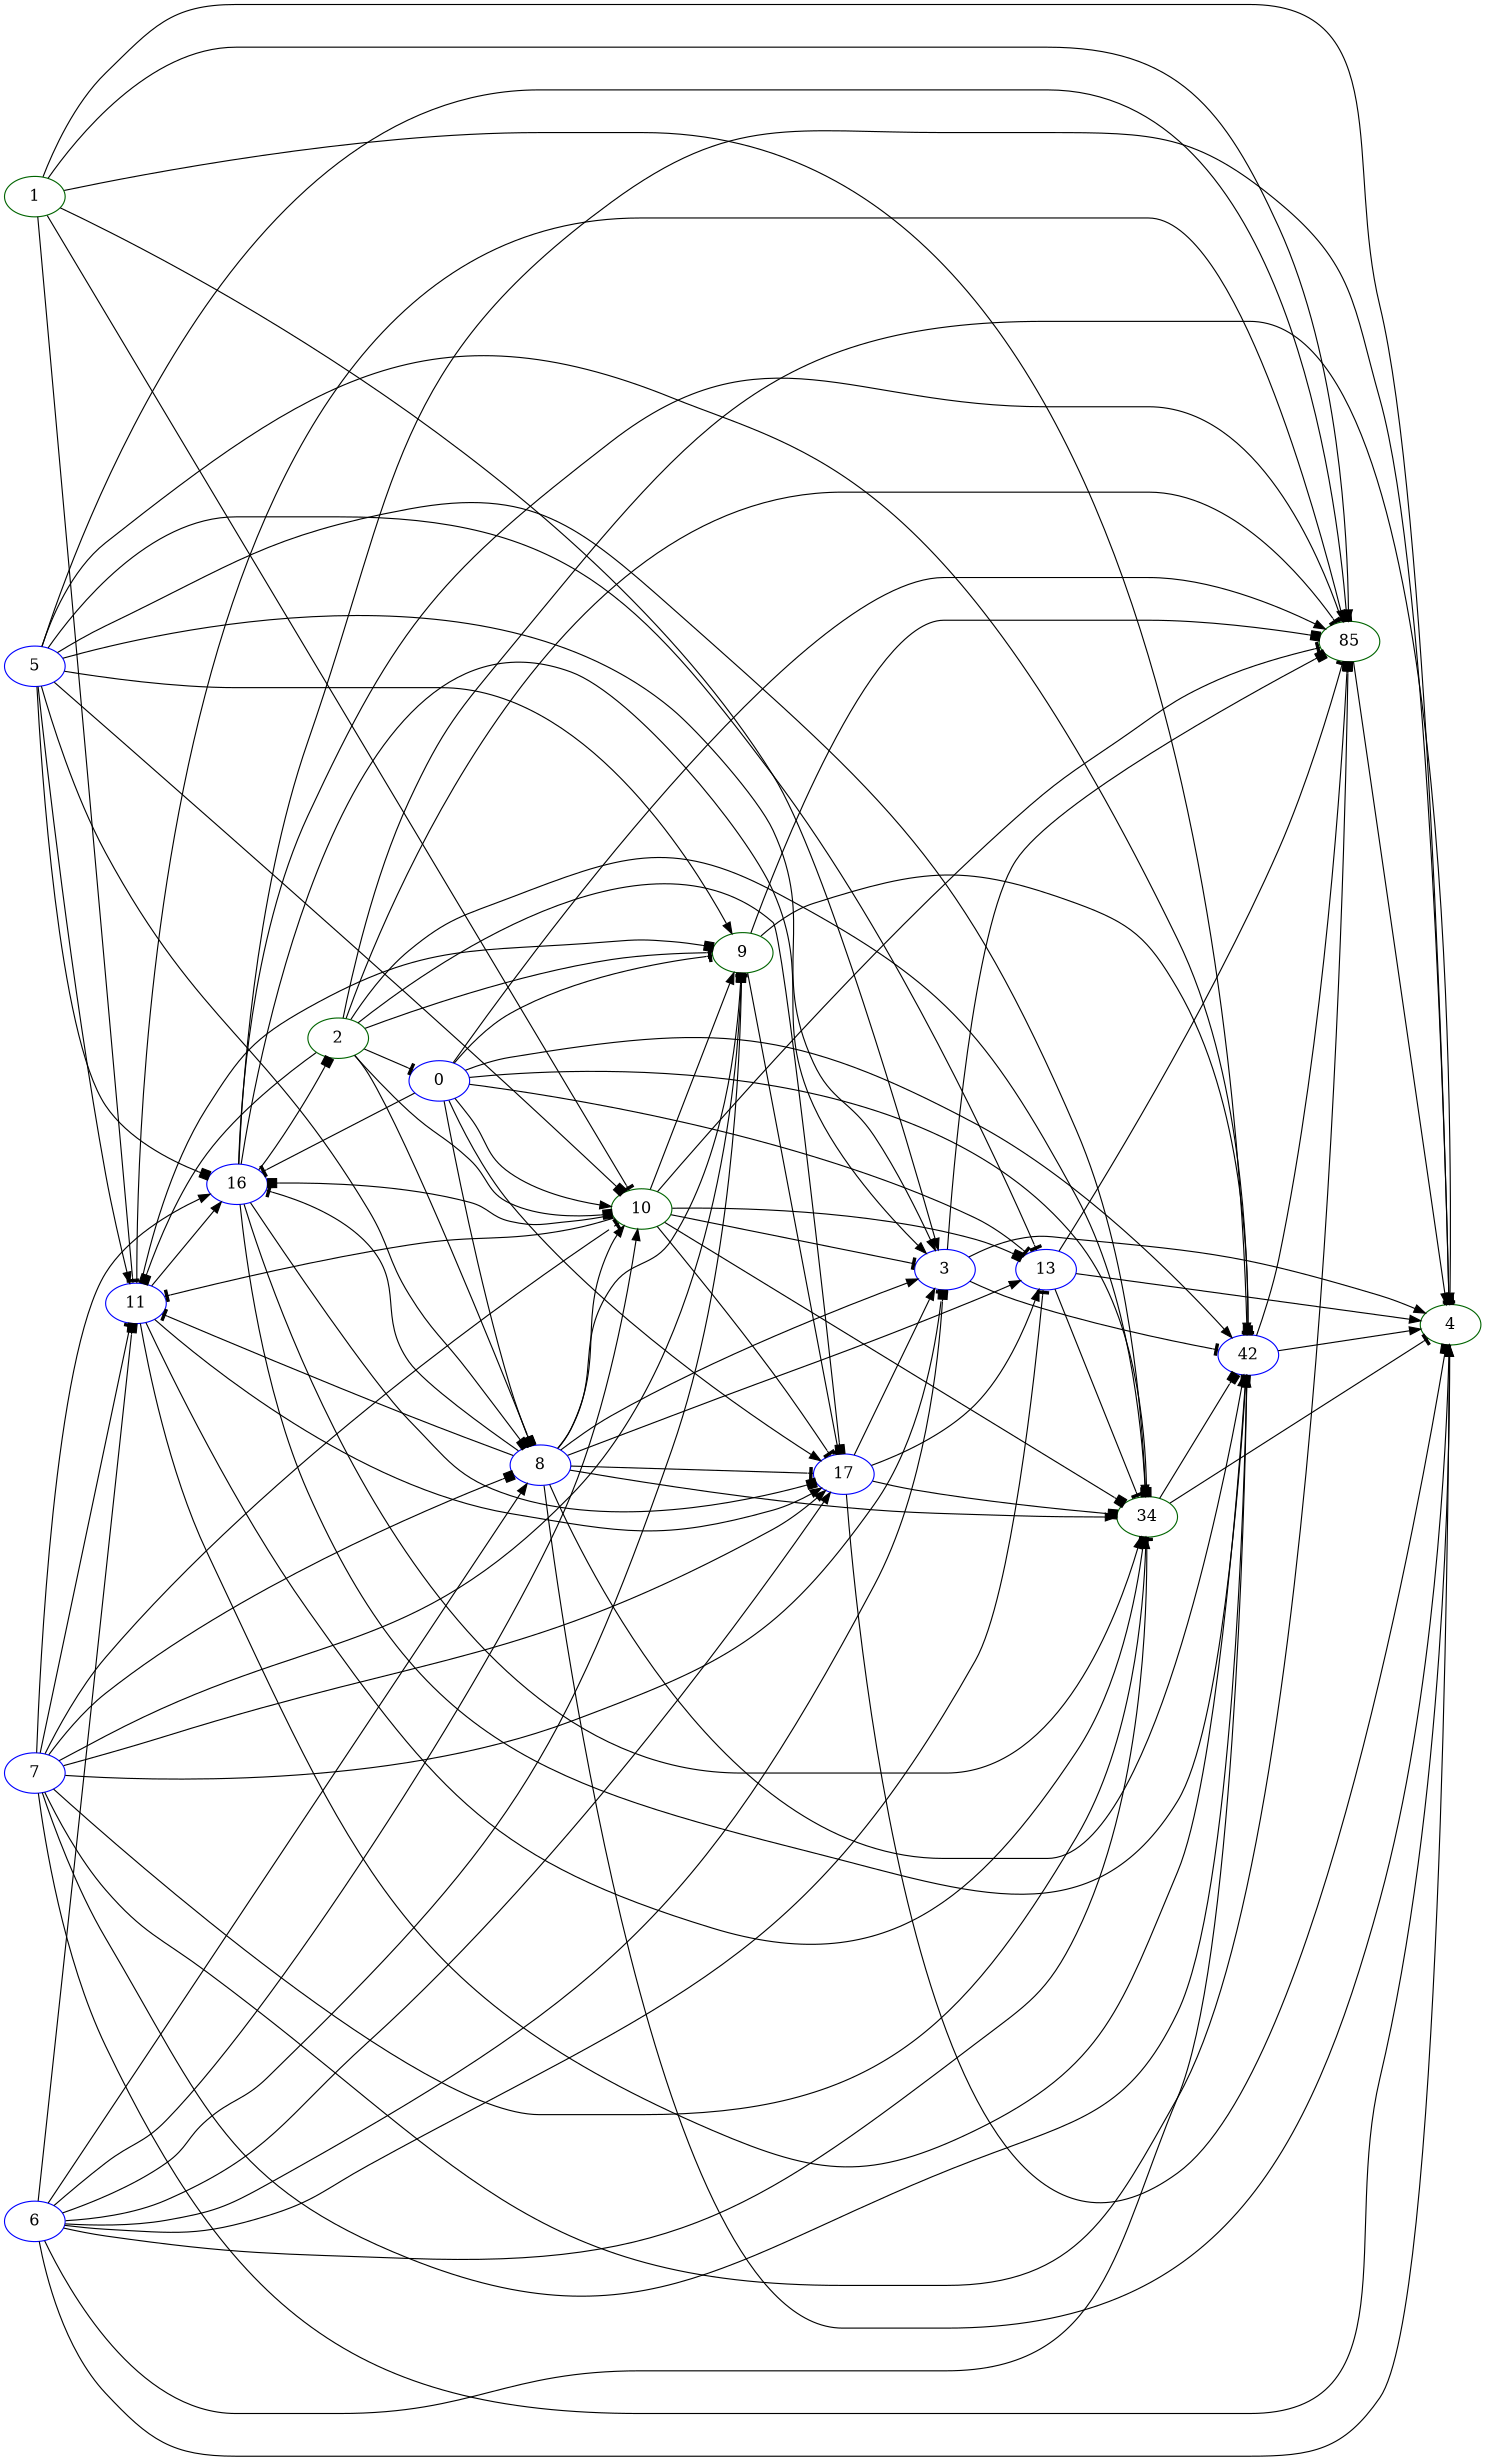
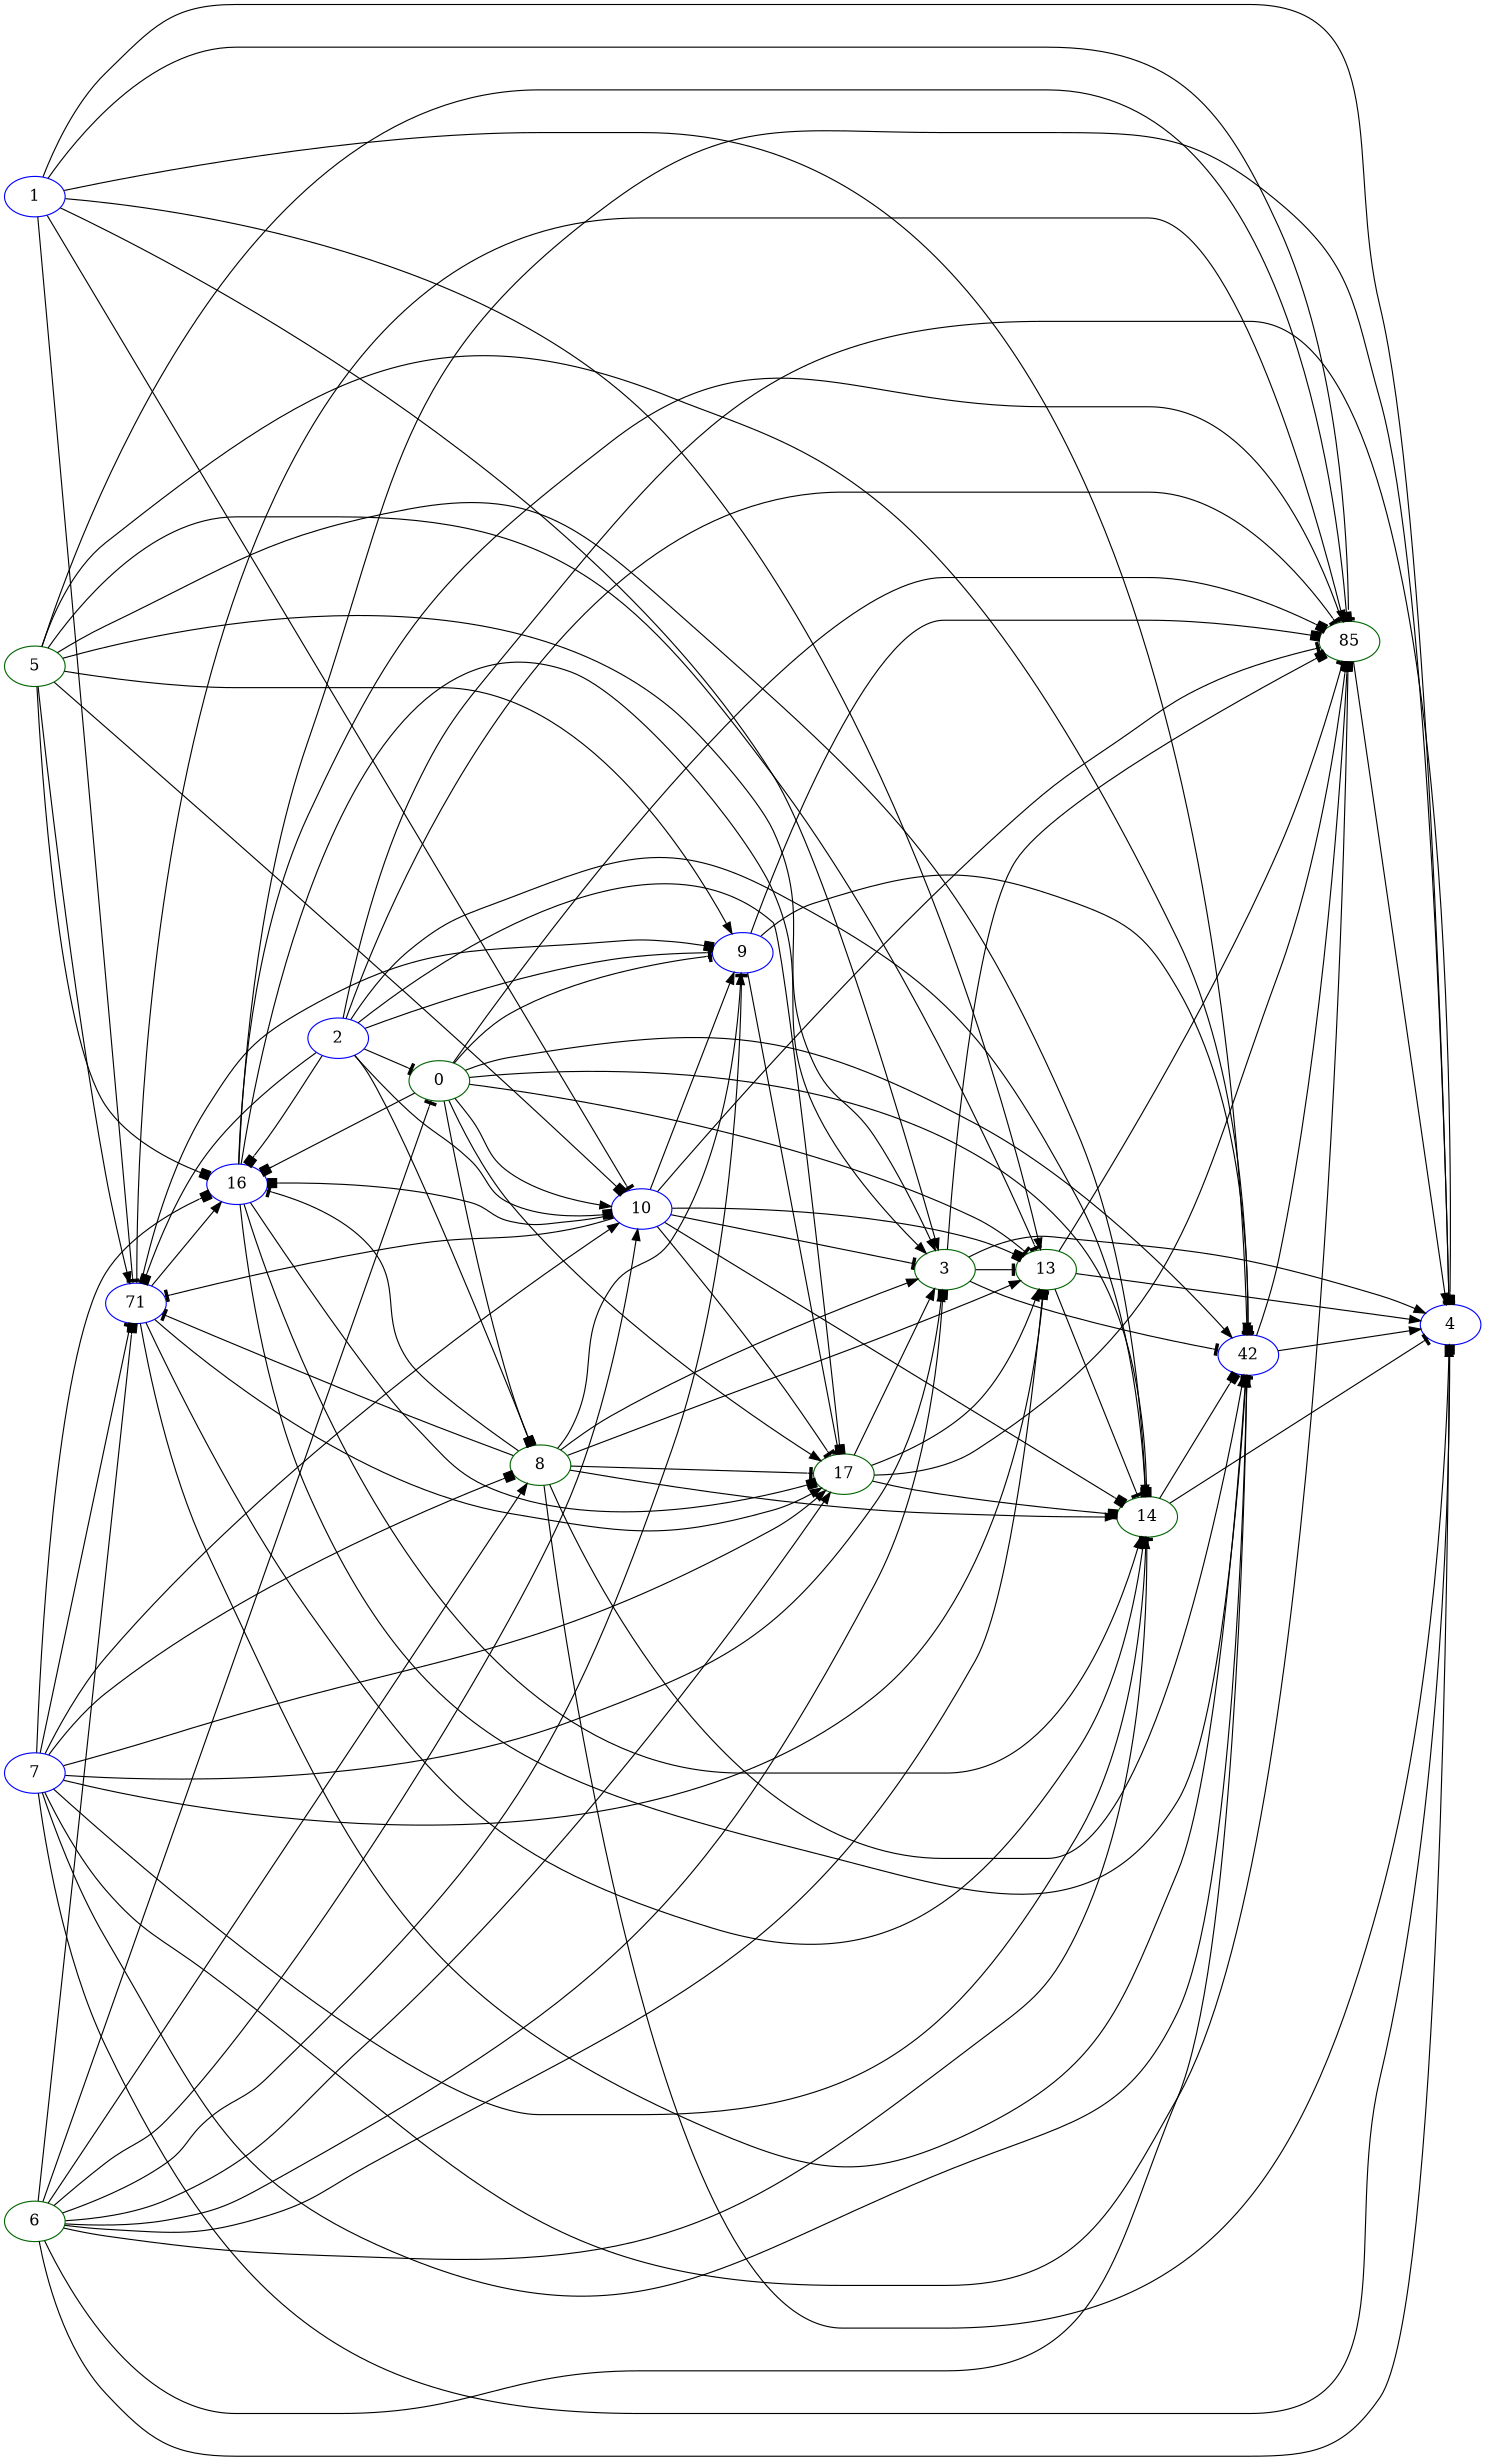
edge "1" -> "85": arrowhead normal -> tee
node "1": color darkgreen -> blue
edge "2" -> "4": arrowhead normal -> box
edge "1" -> "13": added
edge "0" -> "85": arrowhead normal -> box
node "5": color blue -> darkgreen
node "9": color darkgreen -> blue
edge "5" -> "8": removed
node "2": color darkgreen -> blue
node "0": color blue -> darkgreen
edge "16" -> "2": reversed
edge "0" -> "16": arrowhead tee -> box
node "10": color darkgreen -> blue
edge "8" -> "9": arrowhead box -> normal
node "3": color blue -> darkgreen
edge "3" -> "13": added
node "13": color blue -> darkgreen
node "11": label "11" -> "71"
edge "8" -> "10": removed
node "4": color darkgreen -> blue
edge "7" -> "16": arrowhead normal -> box
node "8": color blue -> darkgreen
node "17": color blue -> darkgreen
edge "7" -> "10": arrowhead tee -> normal
node "34": label "34" -> "14"
edge "7" -> "9": now "7" -> "13"
edge "6" -> "0": added
edge "7" -> "3": arrowhead tee -> normal
edge "17" -> "4": now "17" -> "85"
node "6": color blue -> darkgreen
edge "7" -> "42": arrowhead normal -> tee
edge "7" -> "4": arrowhead normal -> box
